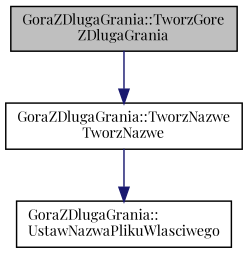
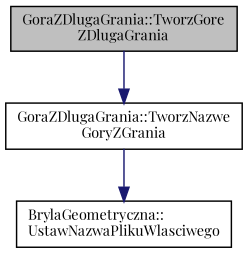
node "GoraZDlugaGrania::TworzNazwe TworzNazwe": label "GoraZDlugaGrania::TworzNazwe TworzNazwe" -> "GoraZDlugaGrania::TworzNazwe GoryZGrania"
node "GoraZDlugaGrania:: UstawNazwaPlikuWlasciwego": label "GoraZDlugaGrania:: UstawNazwaPlikuWlasciwego" -> "BrylaGeometryczna:: UstawNazwaPlikuWlasciwego"
